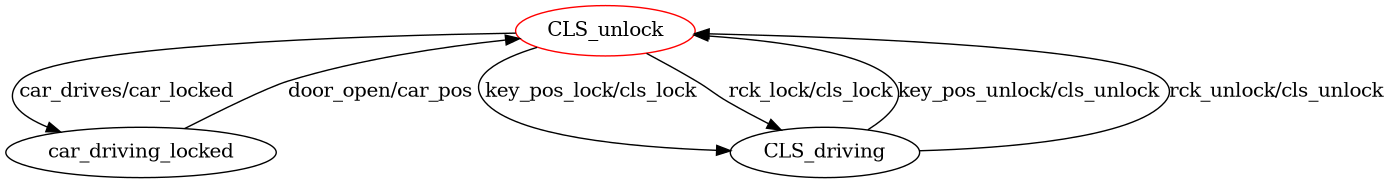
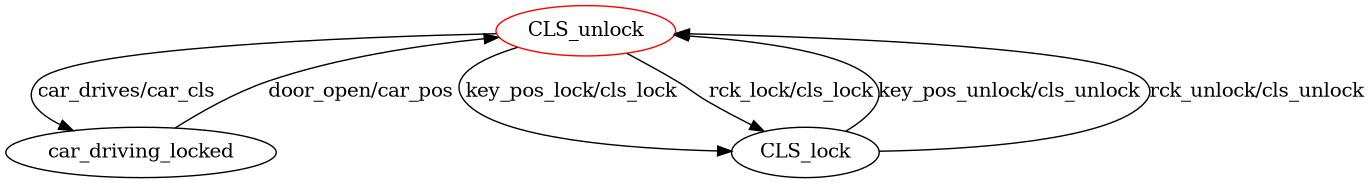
edge "CLS_unlock" -> "car_driving_locked": label "car_drives/car_locked" -> "car_drives/car_cls"
node "CLS_driving": label "CLS_driving" -> "CLS_lock"
